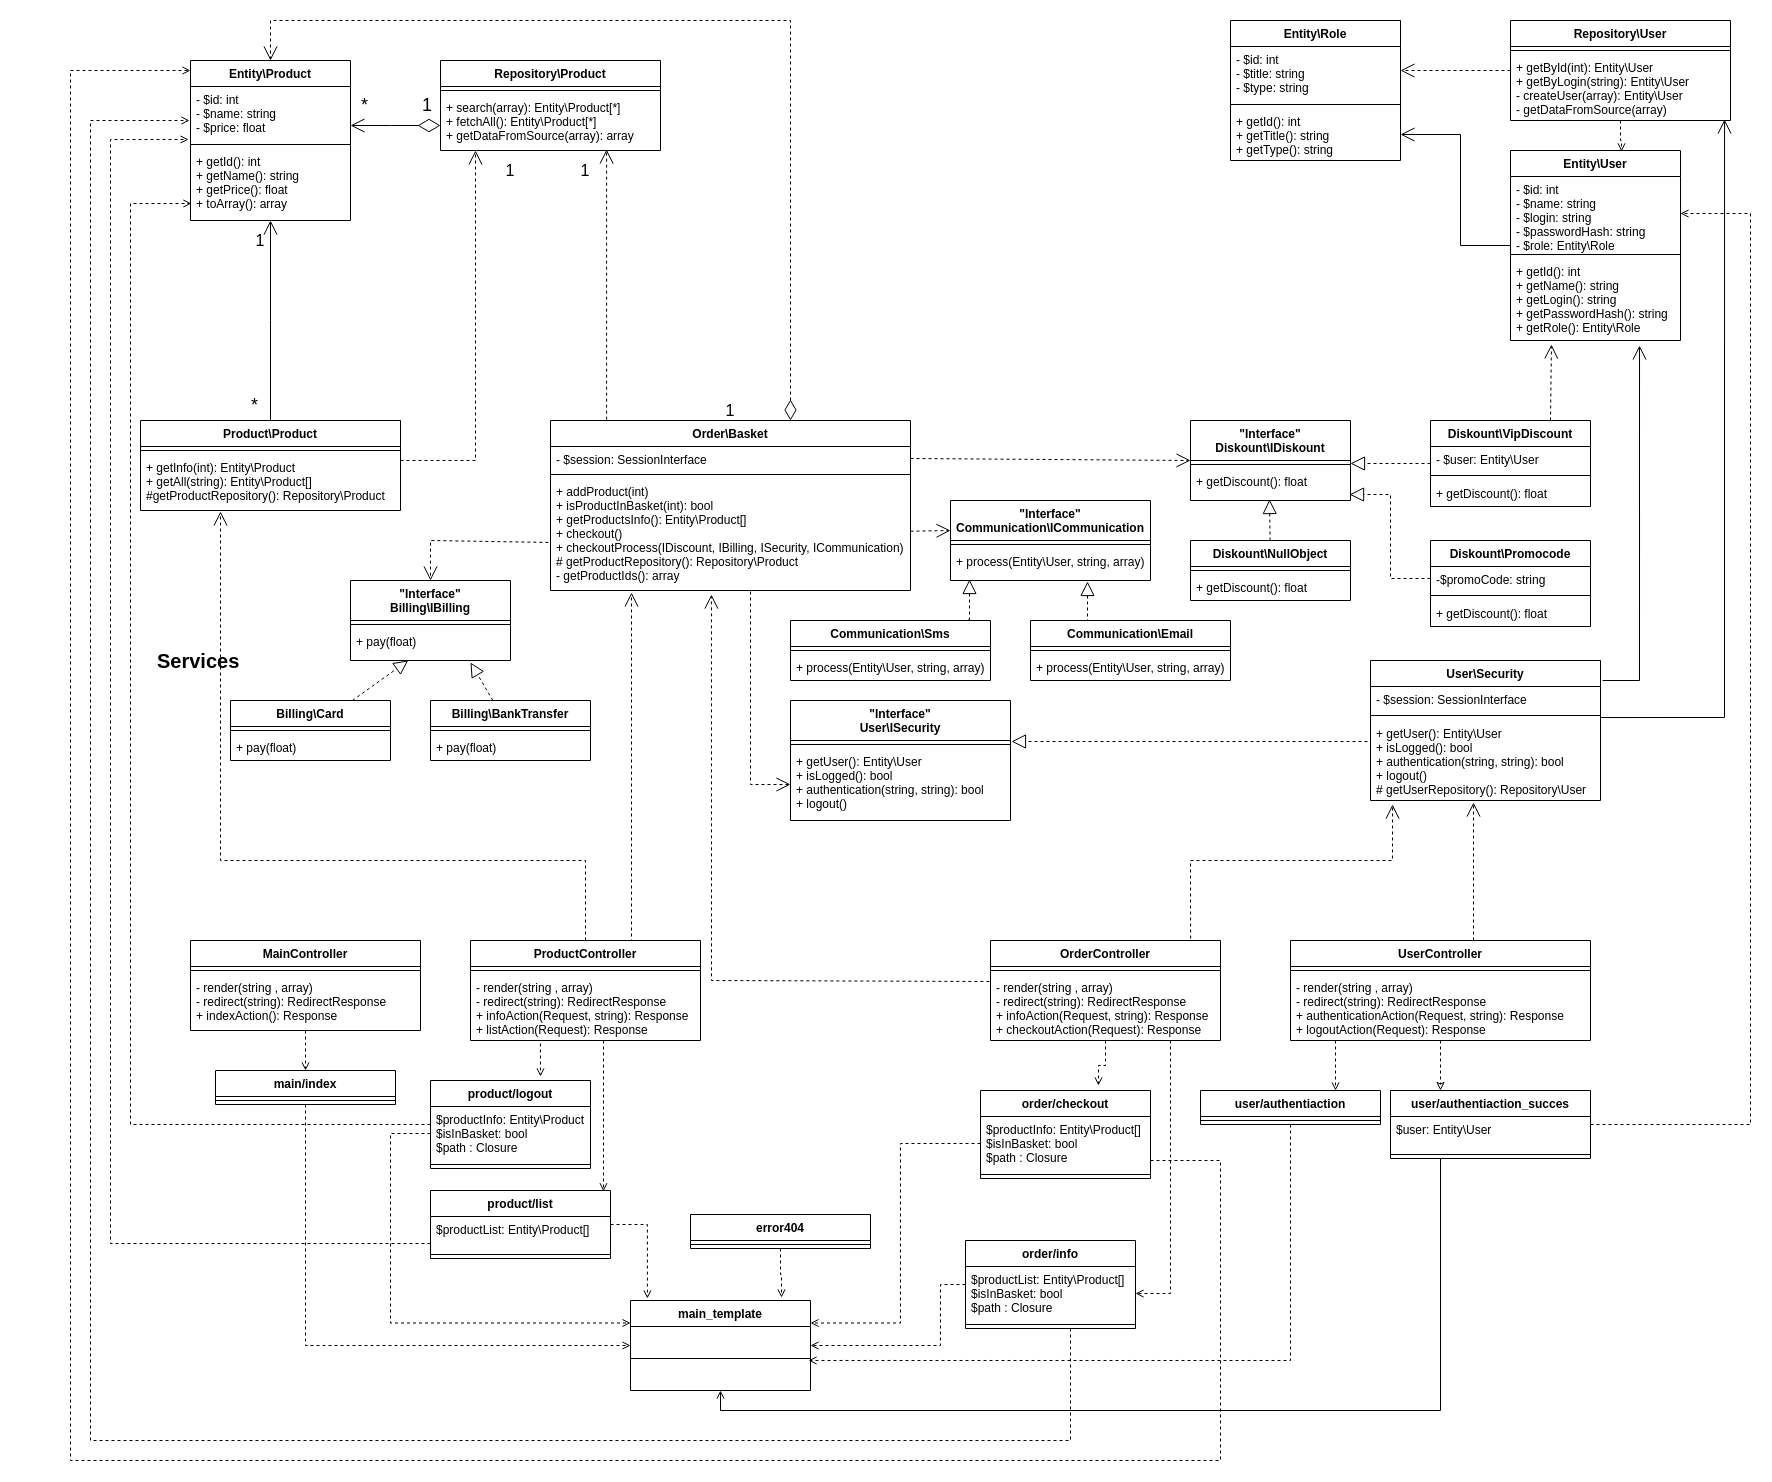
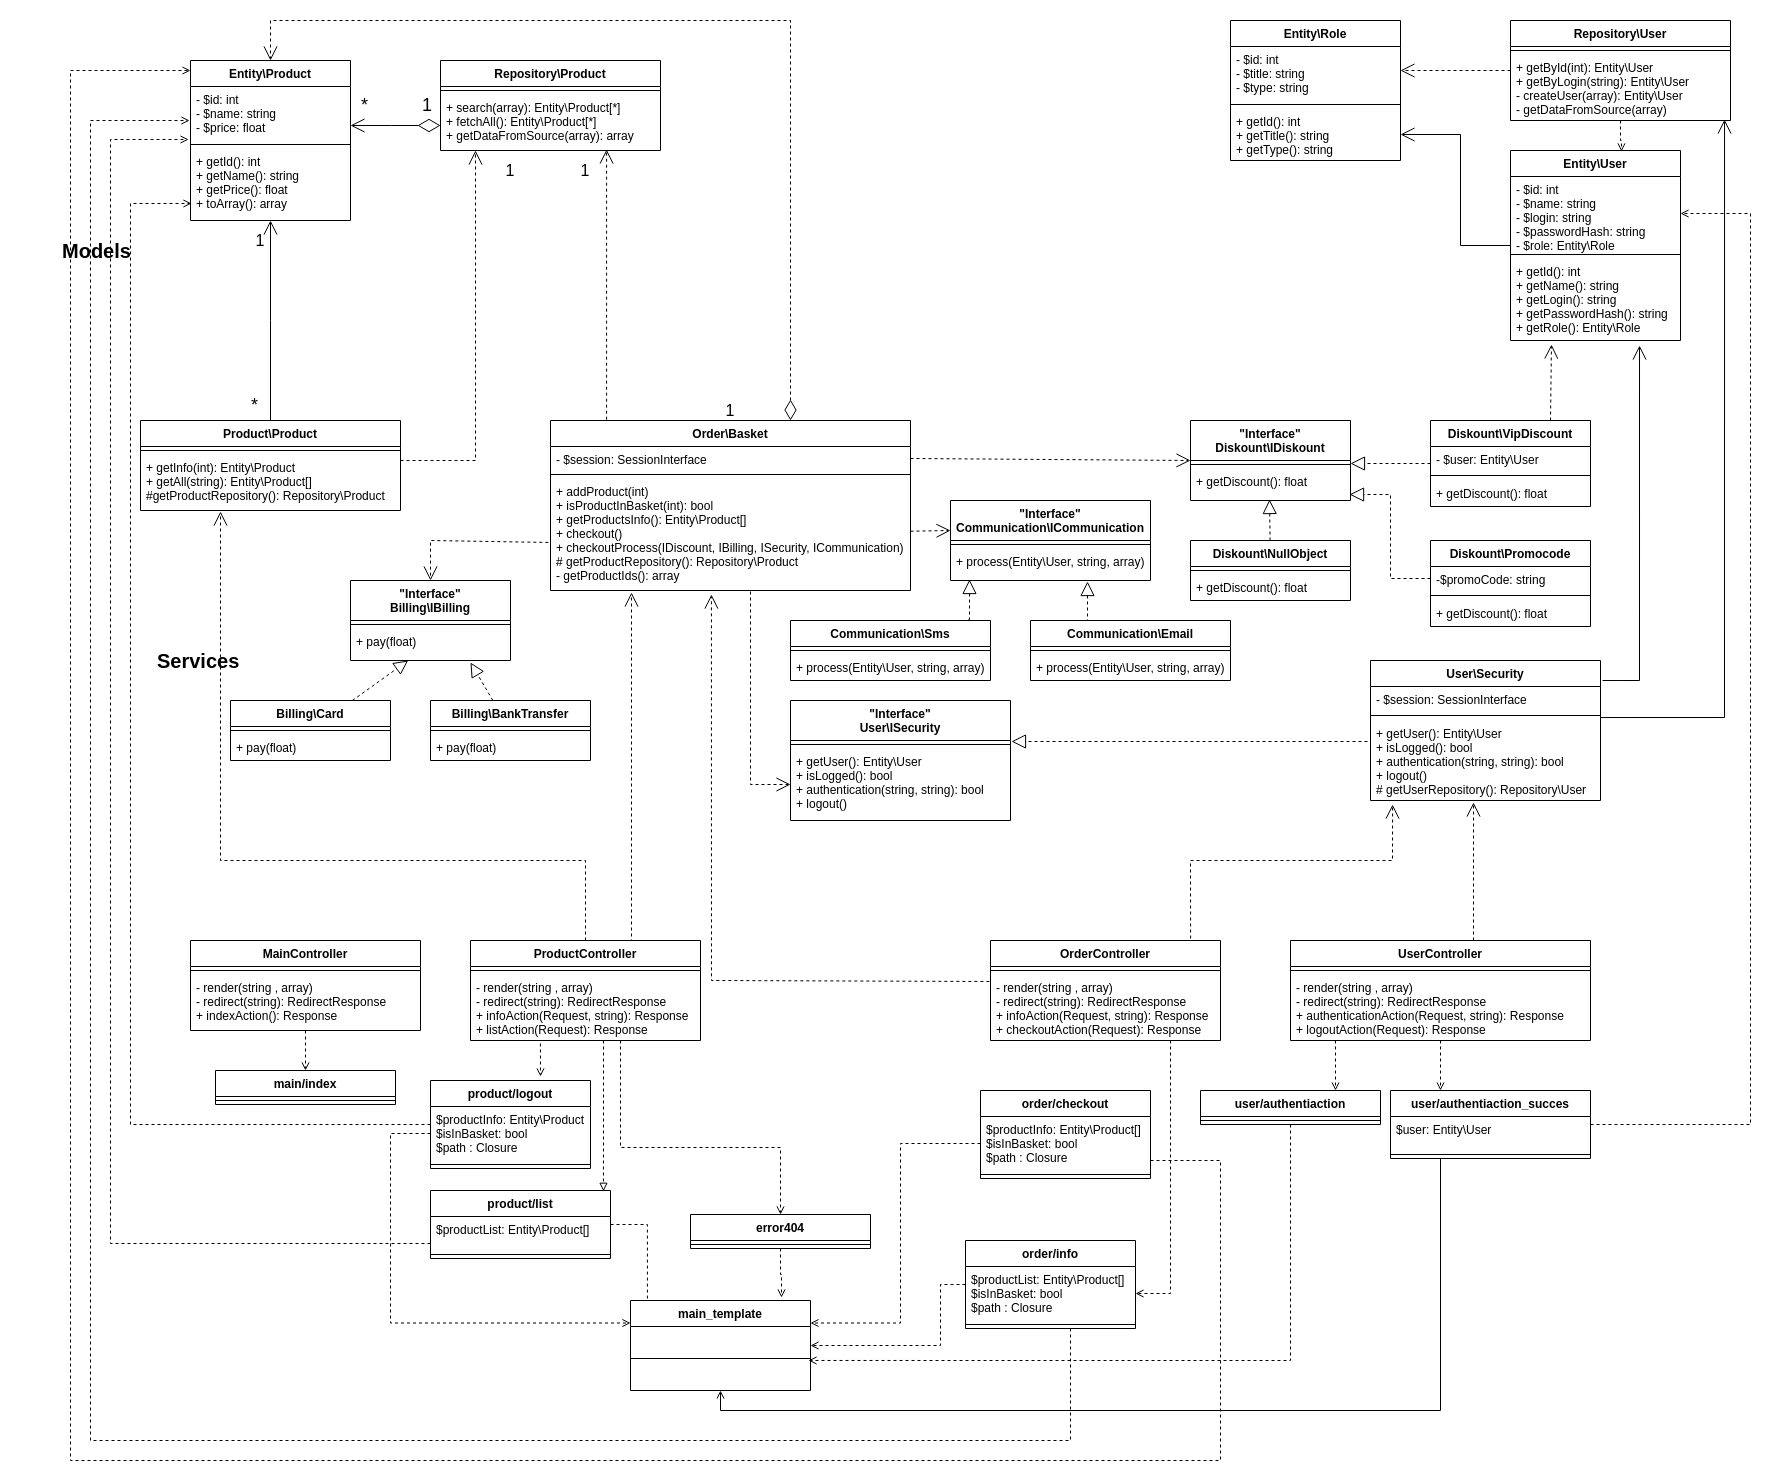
node "Models": added
edge "OrderController" -> "order/checkout": removed
edge "UserController" -> "user/authentiaction_succes": arrowhead classic -> open
edge "ProductController" -> "error404": added
edge "ProductController" -> "product/list": arrowhead open -> block
edge "product/list" -> "main_template": arrowhead open -> none
edge "main/index" -> "main_template": removed
